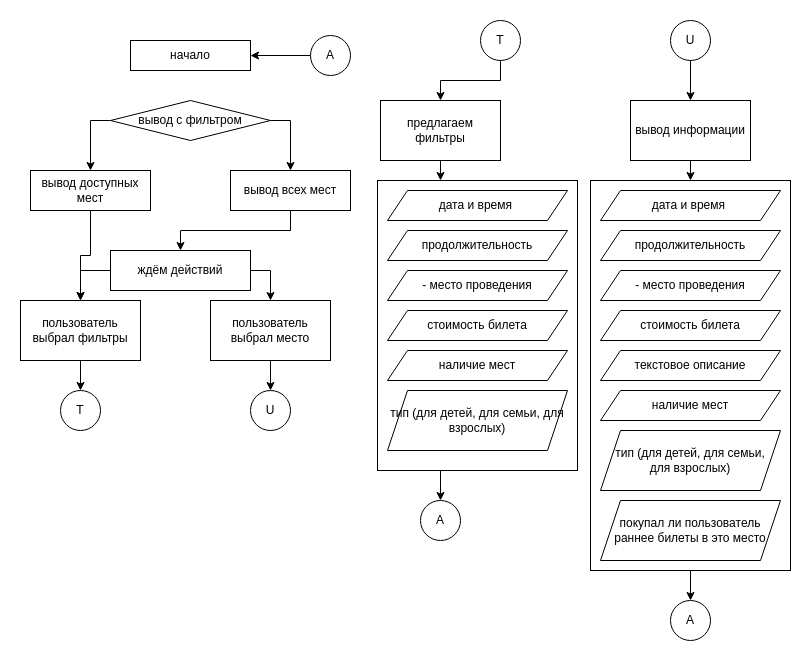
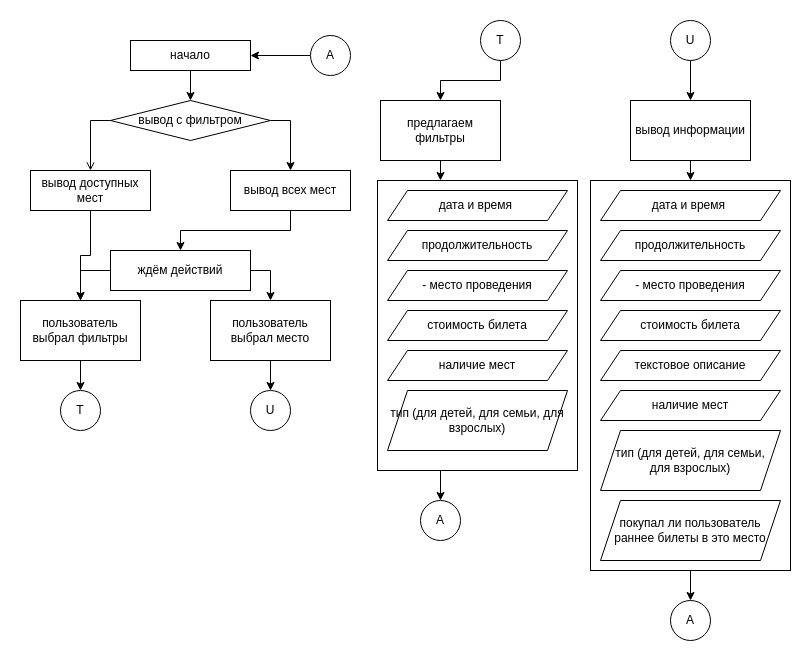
edge "начало" -> "вывод с фильтром": added
edge "вывод с фильтром" -> "вывод доступных мест": arrowhead classic -> open
